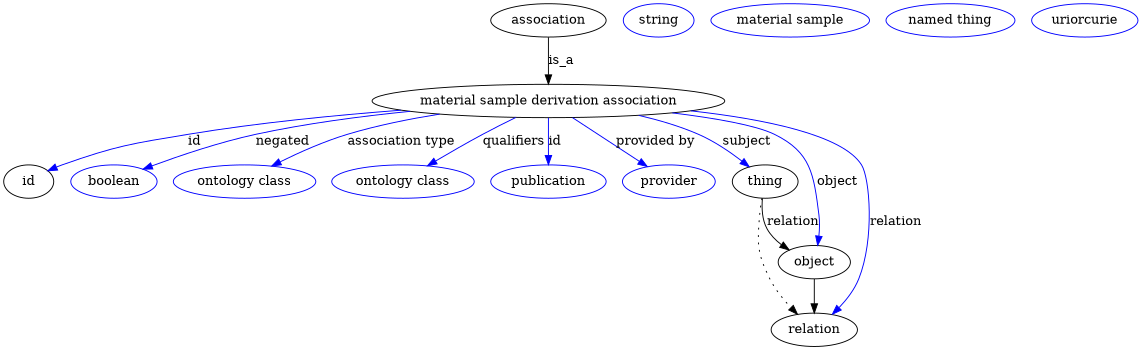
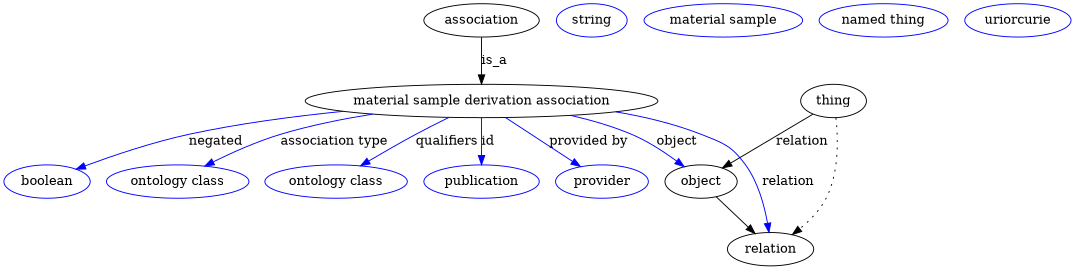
edge "material sample derivation association" -> "thing": removed, label "subject"
node "id": removed
